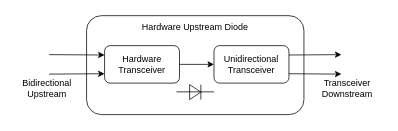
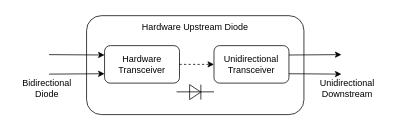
edge "Hardware Transceiver" -> "Unidirectional Transceiver": style solid -> dashed
node "Bidirectional Upstream": label "Bidirectional Upstream" -> "Bidirectional Diode"
node "Transceiver Downstream": label "Transceiver Downstream" -> "Unidirectional Downstream"
